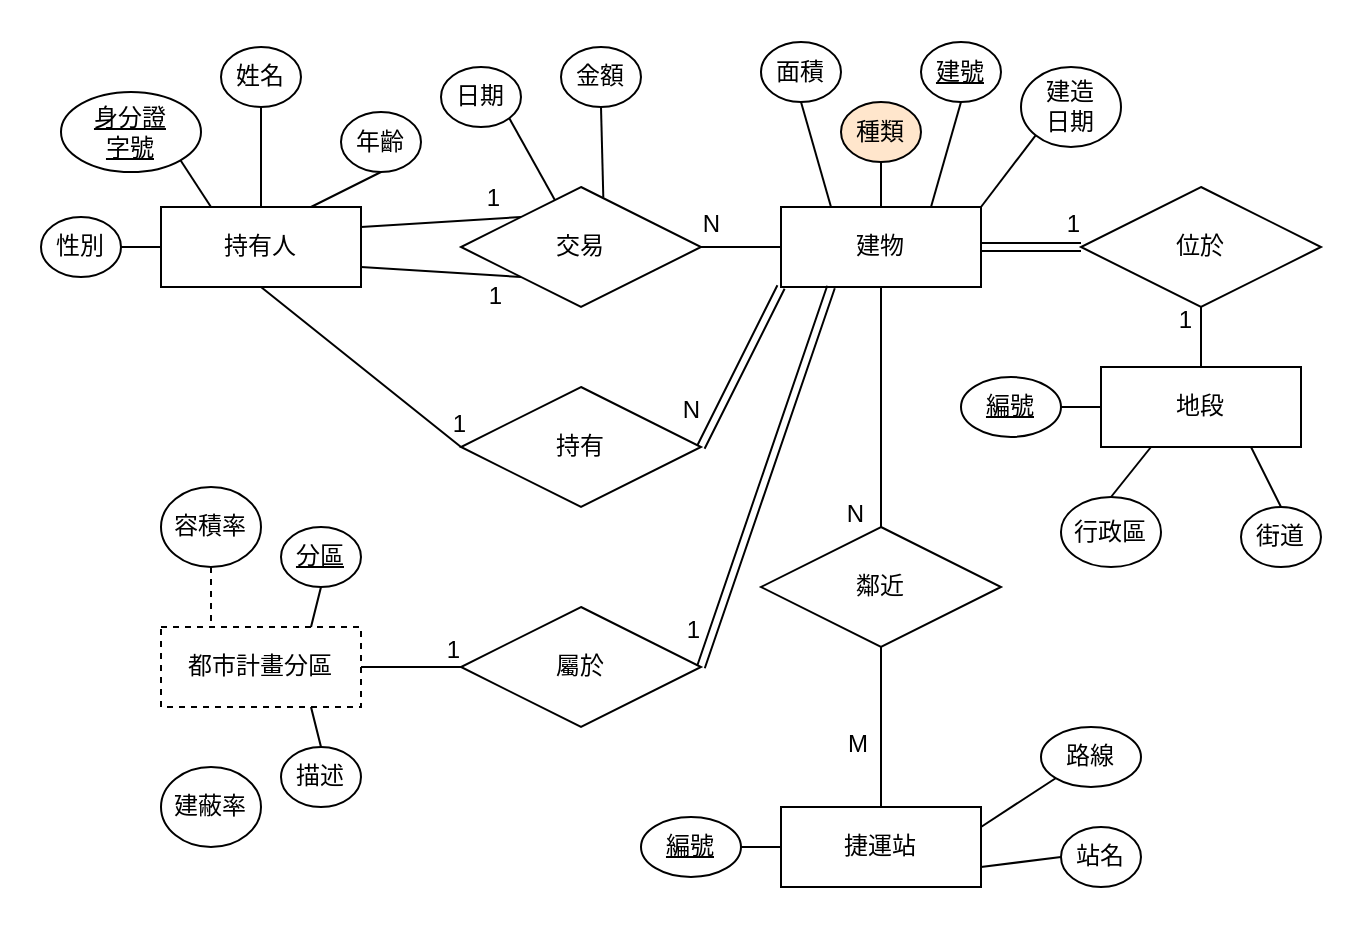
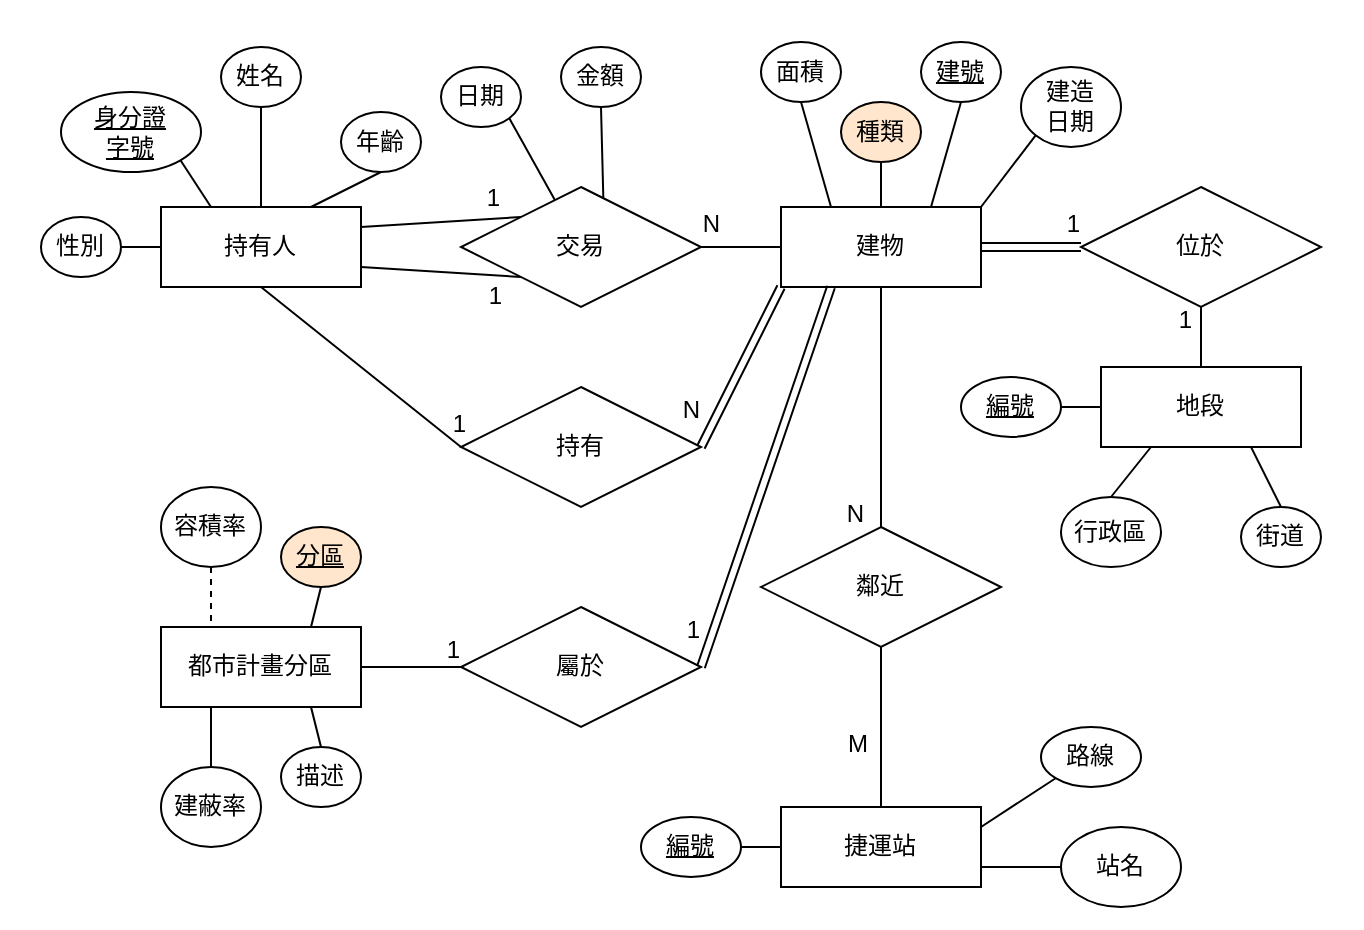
node "分區": fillcolor #ffffff -> #ffe6cc
node "都市計畫分區": style dashed -> solid
edge "都市計畫分區" -- "建蔽率": added
node "站名": size 80x60 -> 120x80
